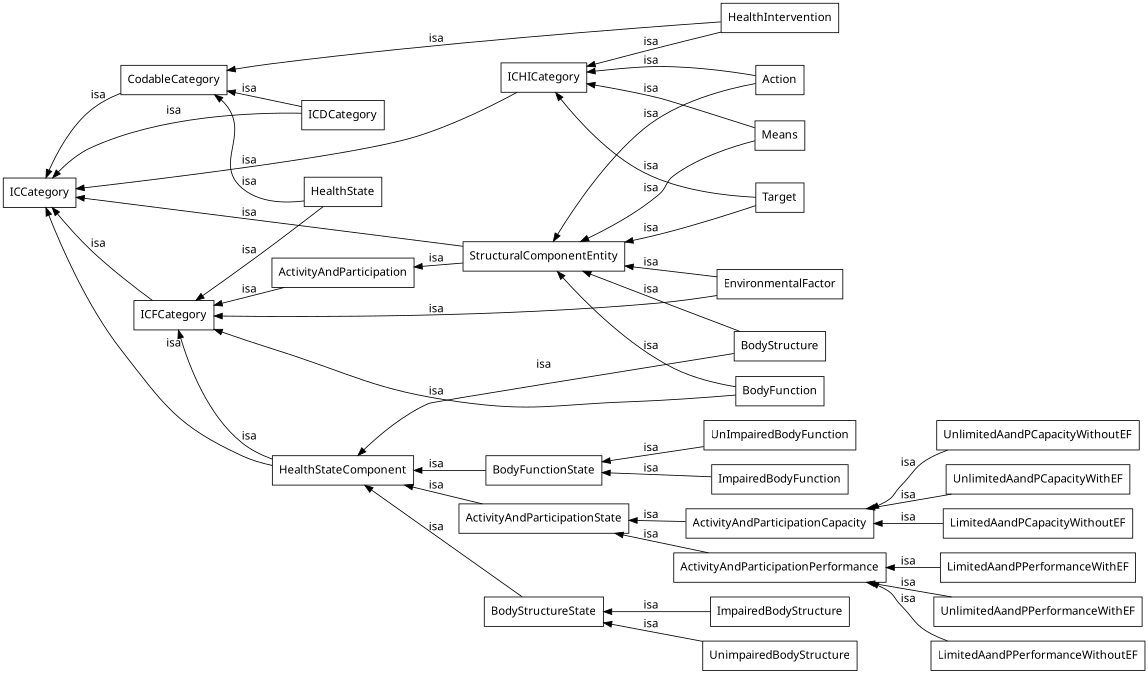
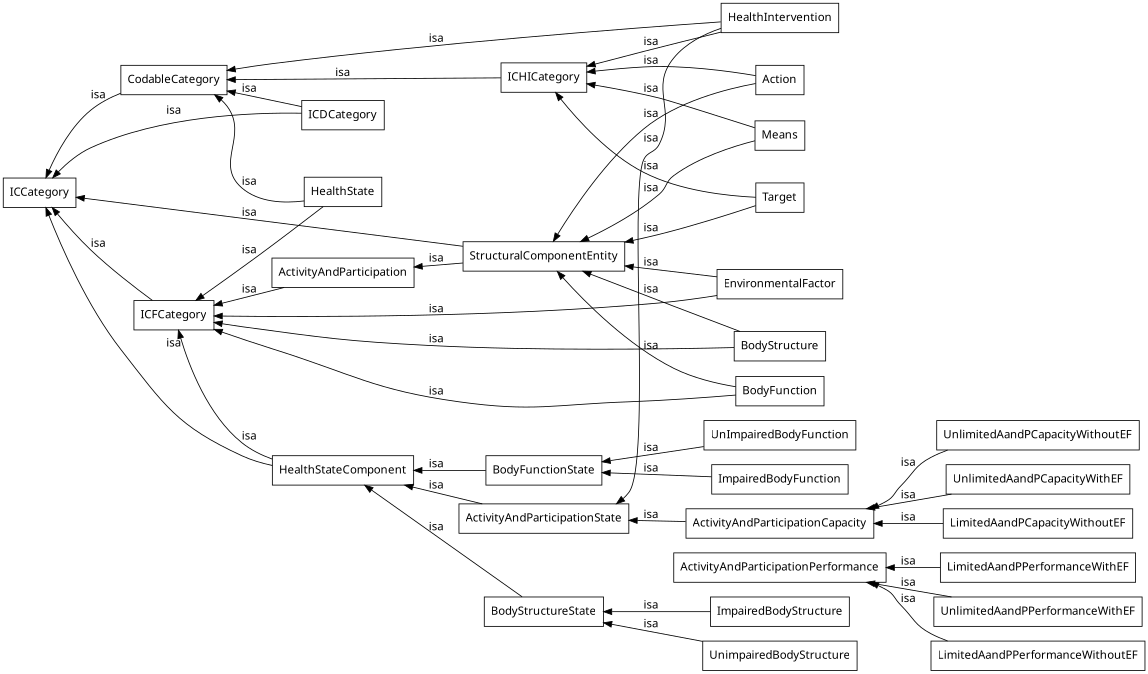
edge "ICHICategory" -> "ICCategory": now "ICHICategory" -> "CodableCategory"
edge "BodyStructure" -> "HealthStateComponent": now "BodyStructure" -> "ICFCategory"
edge "ActivityAndParticipationPerformance" -> "ActivityAndParticipationState": now "HealthIntervention" -> "ActivityAndParticipationState"
